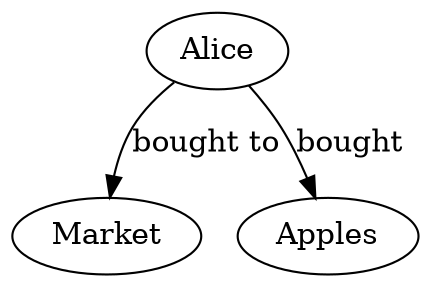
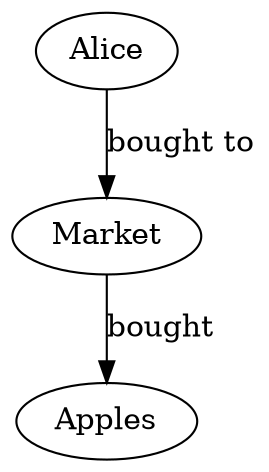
edge "Alice" -> "Apples": now "Market" -> "Apples"
